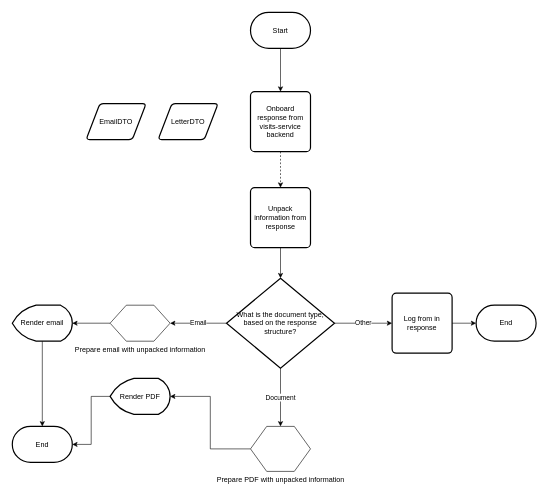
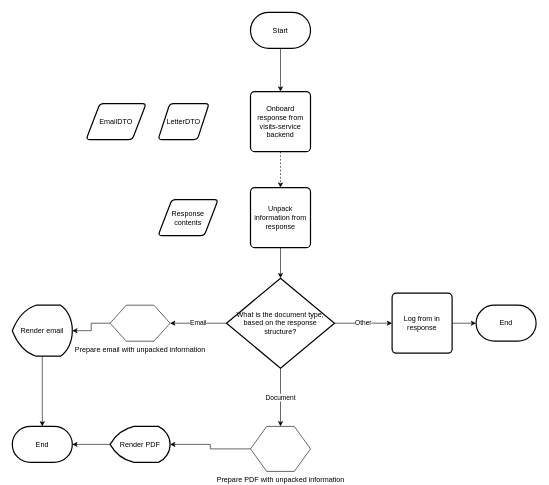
node "LetterDTO": size 60x36 -> 51x36
node "Response contents": added
node "Render email": size 60x36 -> 60x51
node "Render PDF": moved (140, 396) -> (140, 444)
